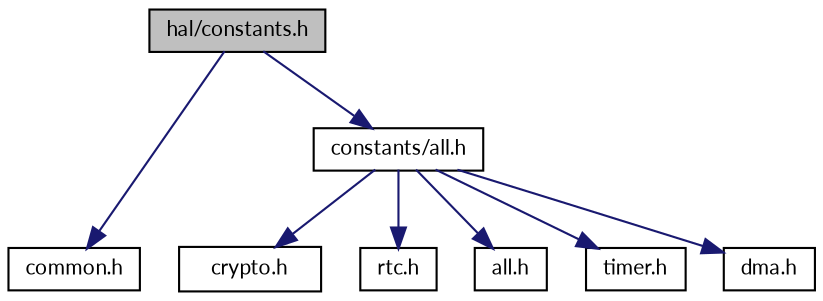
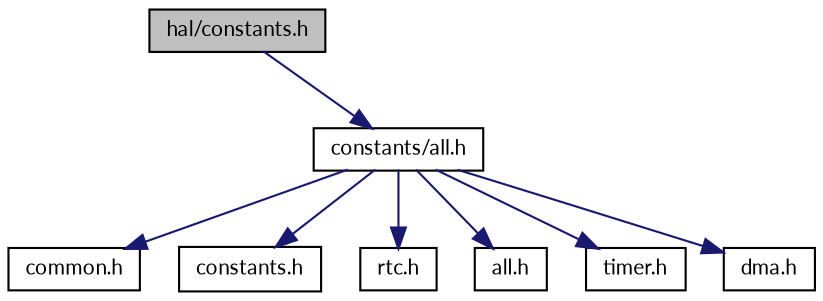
edge "hal/constants.h" -> "common.h": now "constants/all.h" -> "common.h"
node "crypto.h": label "crypto.h" -> "constants.h"
